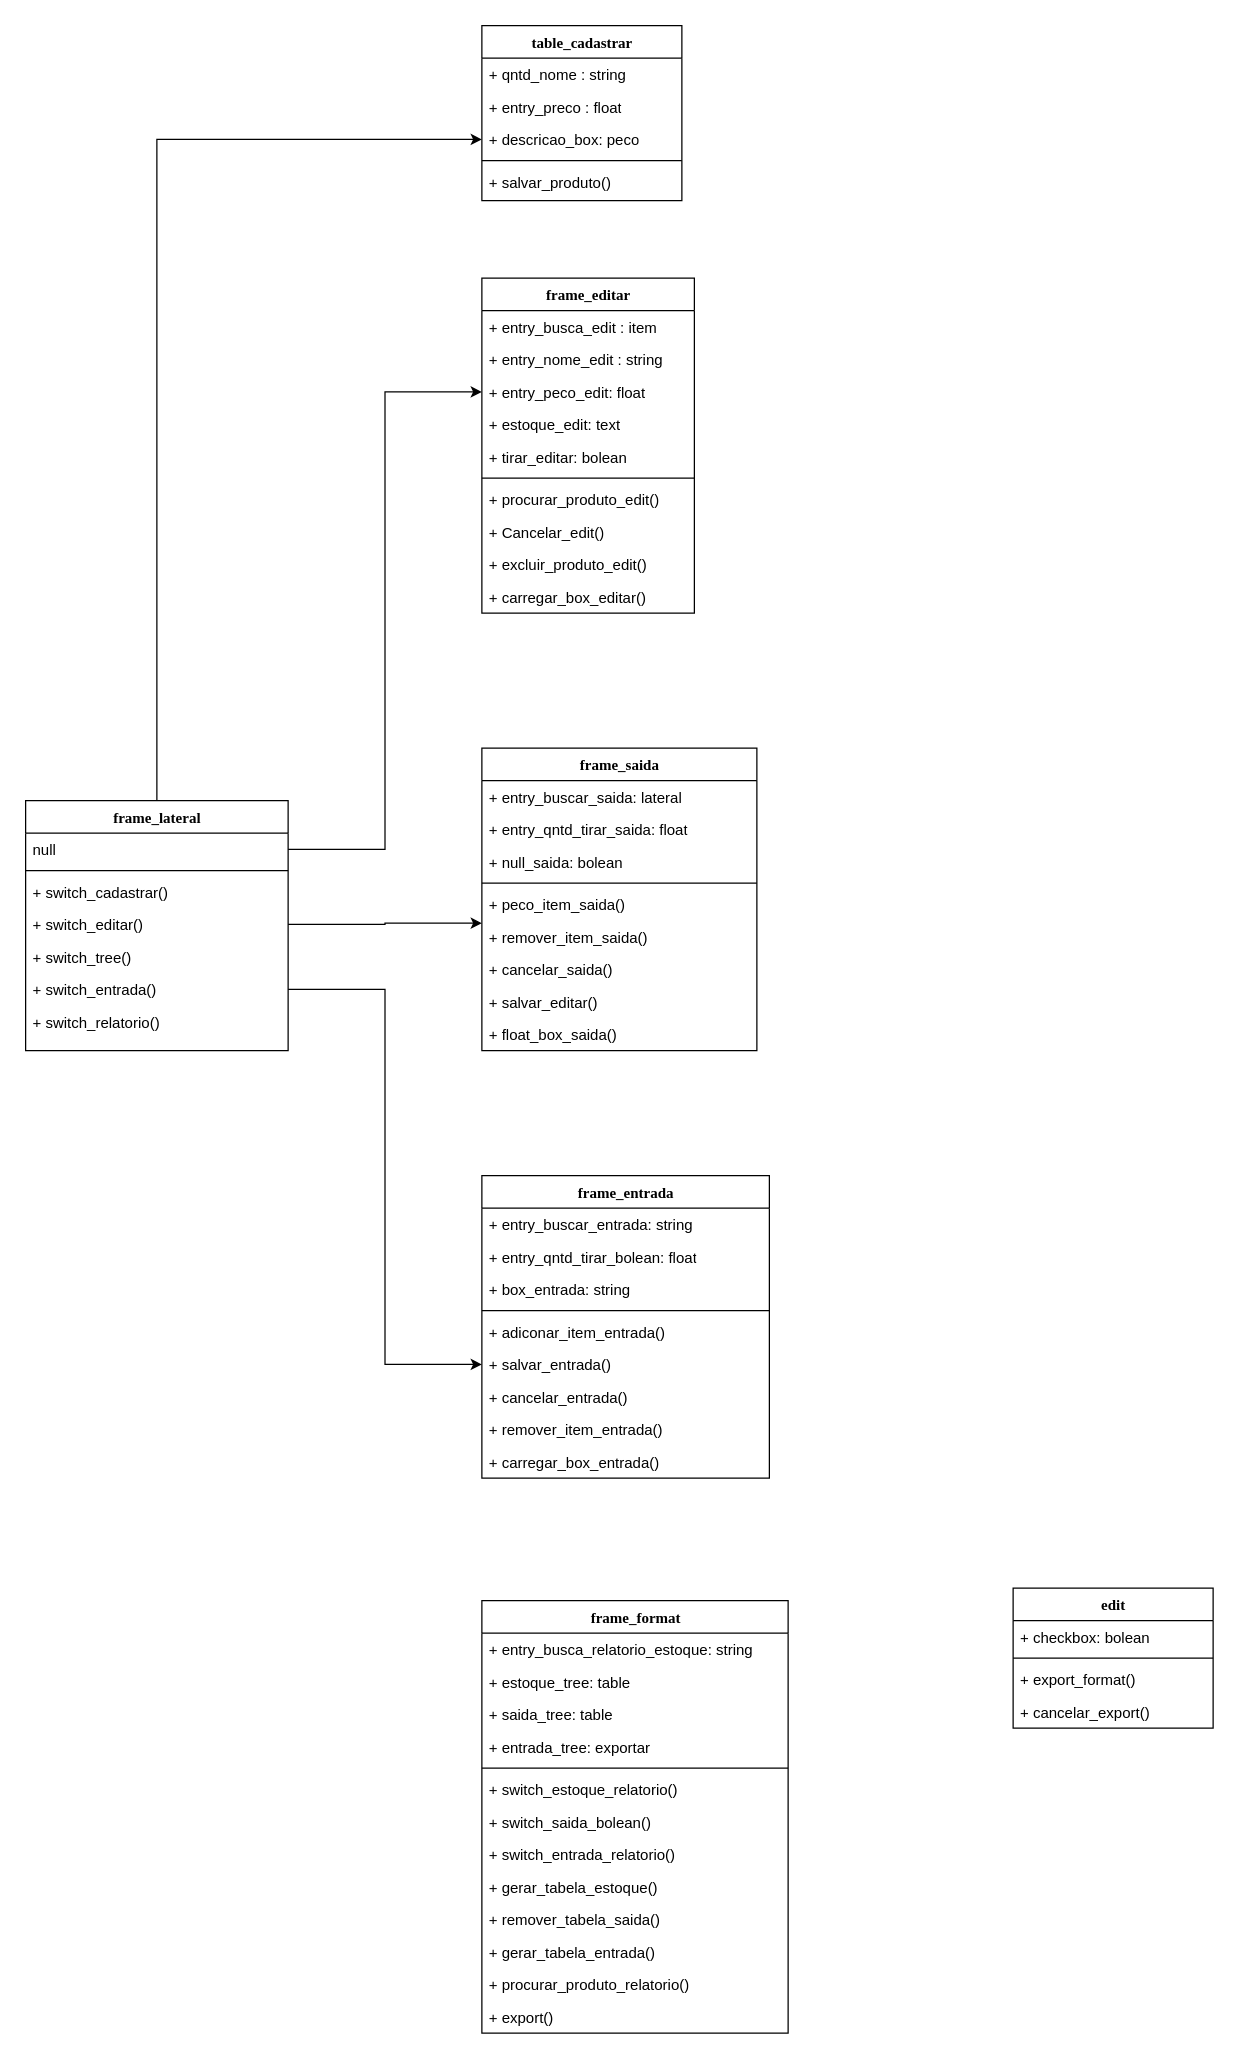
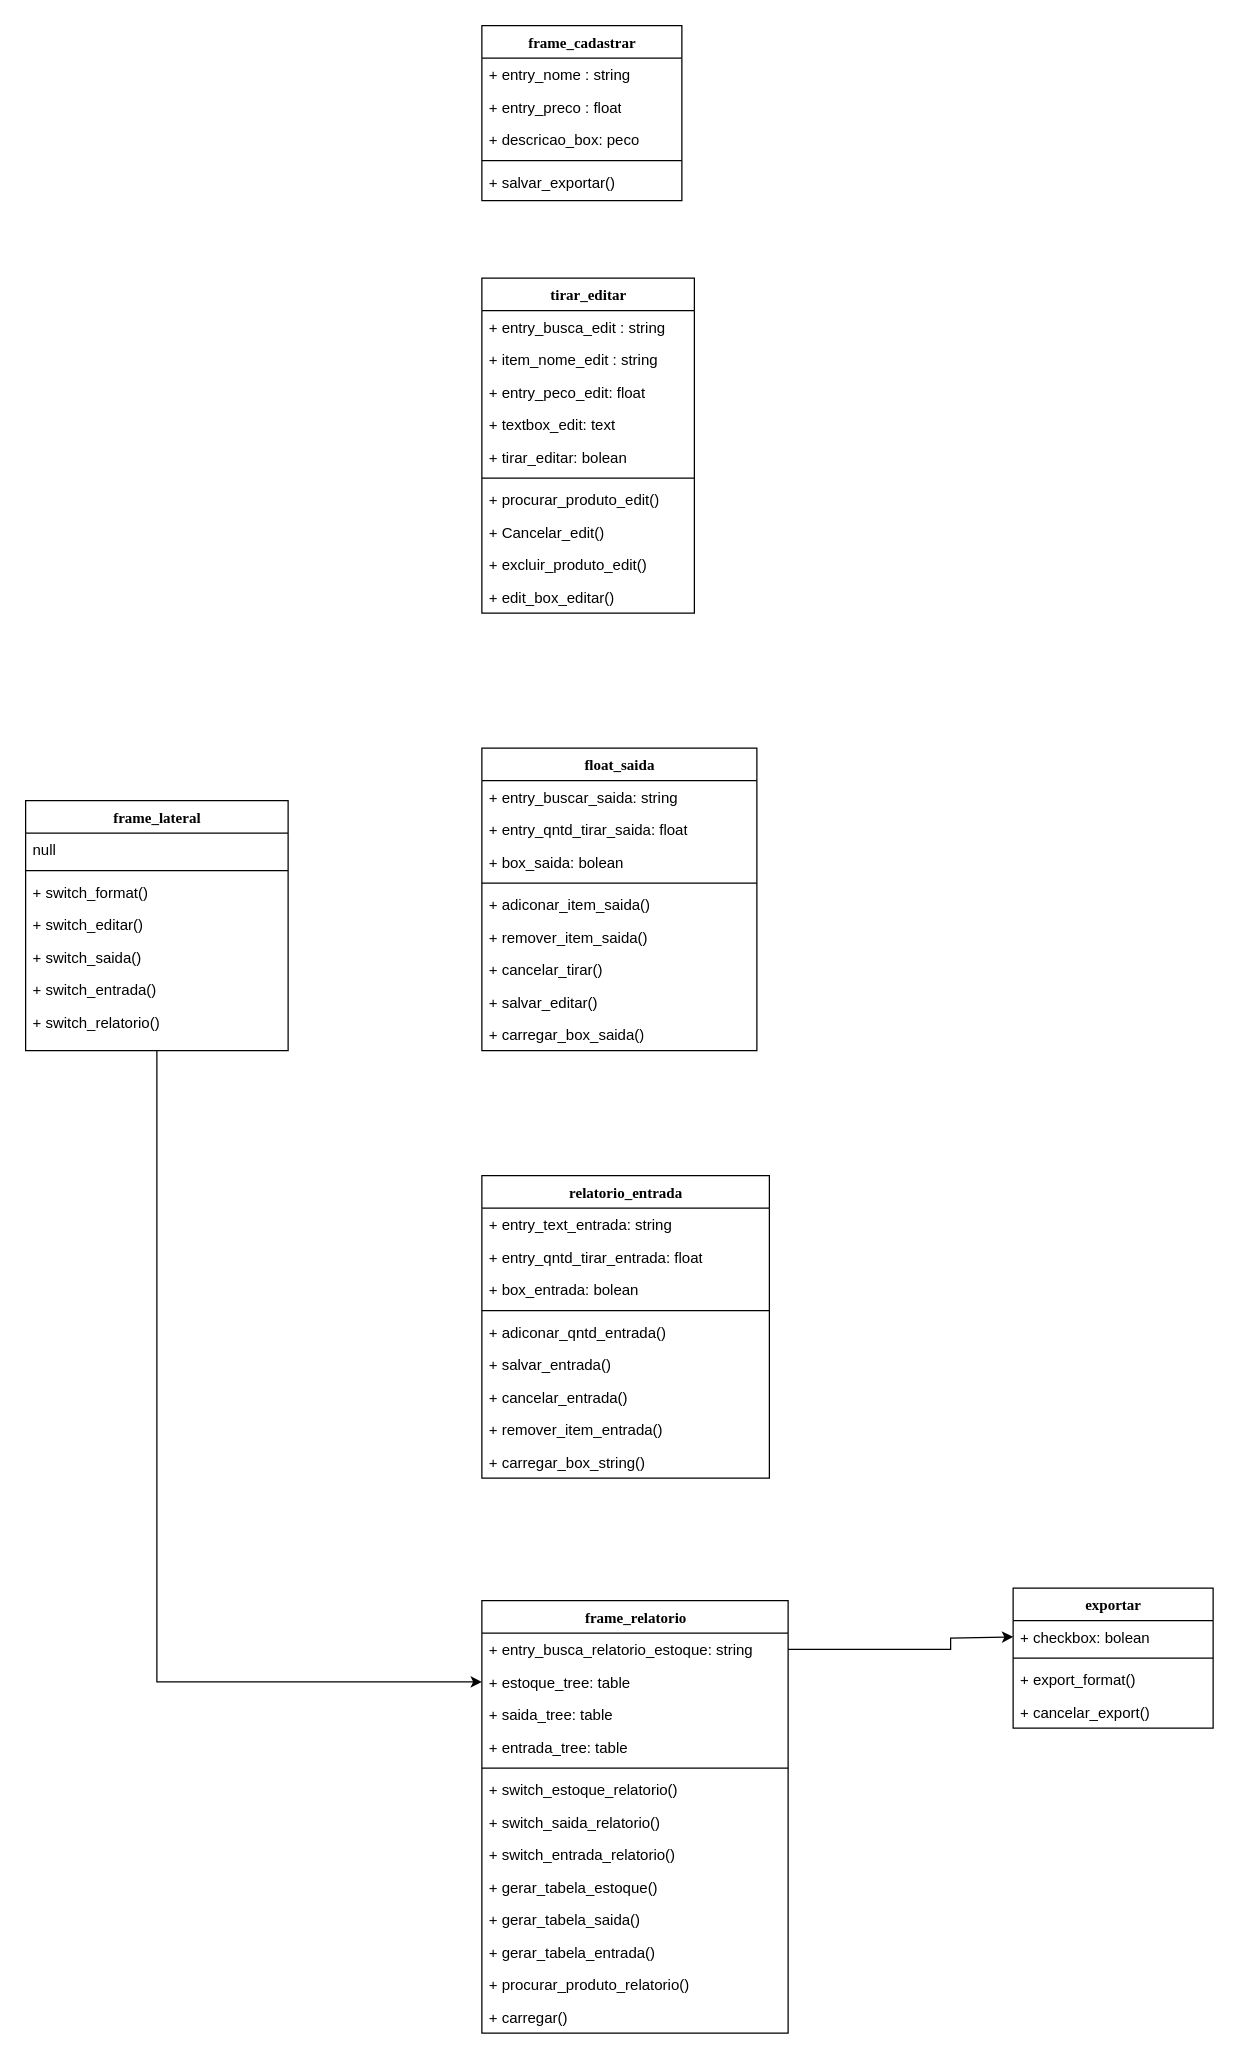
node "table_cadastrar": label "table_cadastrar" -> "frame_cadastrar"
node "+ qntd_nome : string": label "+ qntd_nome : string" -> "+ entry_nome : string"
node "+ salvar_produto()": label "+ salvar_produto()" -> "+ salvar_exportar()"
node "frame_editar": label "frame_editar" -> "tirar_editar"
edge "frame_lateral" -> "+ descricao_box: peco": removed
node "+ entry_busca_edit : item": label "+ entry_busca_edit : item" -> "+ entry_busca_edit : string"
node "+ entry_nome_edit : string": label "+ entry_nome_edit : string" -> "+ item_nome_edit : string"
node "+ estoque_edit: text": label "+ estoque_edit: text" -> "+ textbox_edit: text"
node "+ carregar_box_editar()": label "+ carregar_box_editar()" -> "+ edit_box_editar()"
edge "null" -> "+ entry_peco_edit: float": removed
node "frame_saida": label "frame_saida" -> "float_saida"
node "+ entry_buscar_saida: lateral": label "+ entry_buscar_saida: lateral" -> "+ entry_buscar_saida: string"
node "+ null_saida: bolean": label "+ null_saida: bolean" -> "+ box_saida: bolean"
node "+ switch_cadastrar()": label "+ switch_cadastrar()" -> "+ switch_format()"
node "+ peco_item_saida()": label "+ peco_item_saida()" -> "+ adiconar_item_saida()"
edge "+ switch_editar()" -> "+ remover_item_saida()": removed
node "+ switch_tree()": label "+ switch_tree()" -> "+ switch_saida()"
node "+ cancelar_saida()": label "+ cancelar_saida()" -> "+ cancelar_tirar()"
node "+ float_box_saida()": label "+ float_box_saida()" -> "+ carregar_box_saida()"
edge "+ switch_entrada()" -> "+ salvar_entrada()": removed
node "frame_entrada": label "frame_entrada" -> "relatorio_entrada"
node "+ entry_buscar_entrada: string": label "+ entry_buscar_entrada: string" -> "+ entry_text_entrada: string"
node "+ entry_qntd_tirar_bolean: float": label "+ entry_qntd_tirar_bolean: float" -> "+ entry_qntd_tirar_entrada: float"
node "+ box_entrada: string": label "+ box_entrada: string" -> "+ box_entrada: bolean"
node "+ adiconar_item_entrada()": label "+ adiconar_item_entrada()" -> "+ adiconar_qntd_entrada()"
node "+ carregar_box_entrada()": label "+ carregar_box_entrada()" -> "+ carregar_box_string()"
edge "frame_lateral" -> "+ estoque_tree: table": added
node "edit": label "edit" -> "exportar"
node "frame_format": label "frame_format" -> "frame_relatorio"
edge "+ entry_busca_relatorio_estoque: string" -> "+ checkbox: bolean": added
node "+ entrada_tree: exportar": label "+ entrada_tree: exportar" -> "+ entrada_tree: table"
node "+ switch_saida_bolean()": label "+ switch_saida_bolean()" -> "+ switch_saida_relatorio()"
node "+ remover_tabela_saida()": label "+ remover_tabela_saida()" -> "+ gerar_tabela_saida()"
node "+ export()": label "+ export()" -> "+ carregar()"
